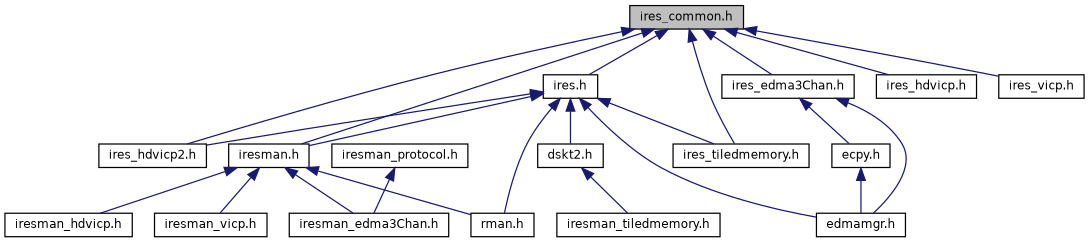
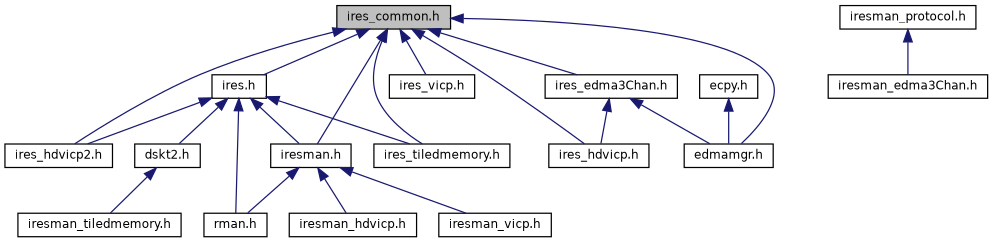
edge "ecpy.h" -> "ires_edma3Chan.h": now "ires_hdvicp.h" -> "ires_edma3Chan.h"
edge "edmamgr.h" -> "ires.h": now "edmamgr.h" -> "ires_common.h"
edge "iresman_edma3Chan.h" -> "iresman.h": removed
